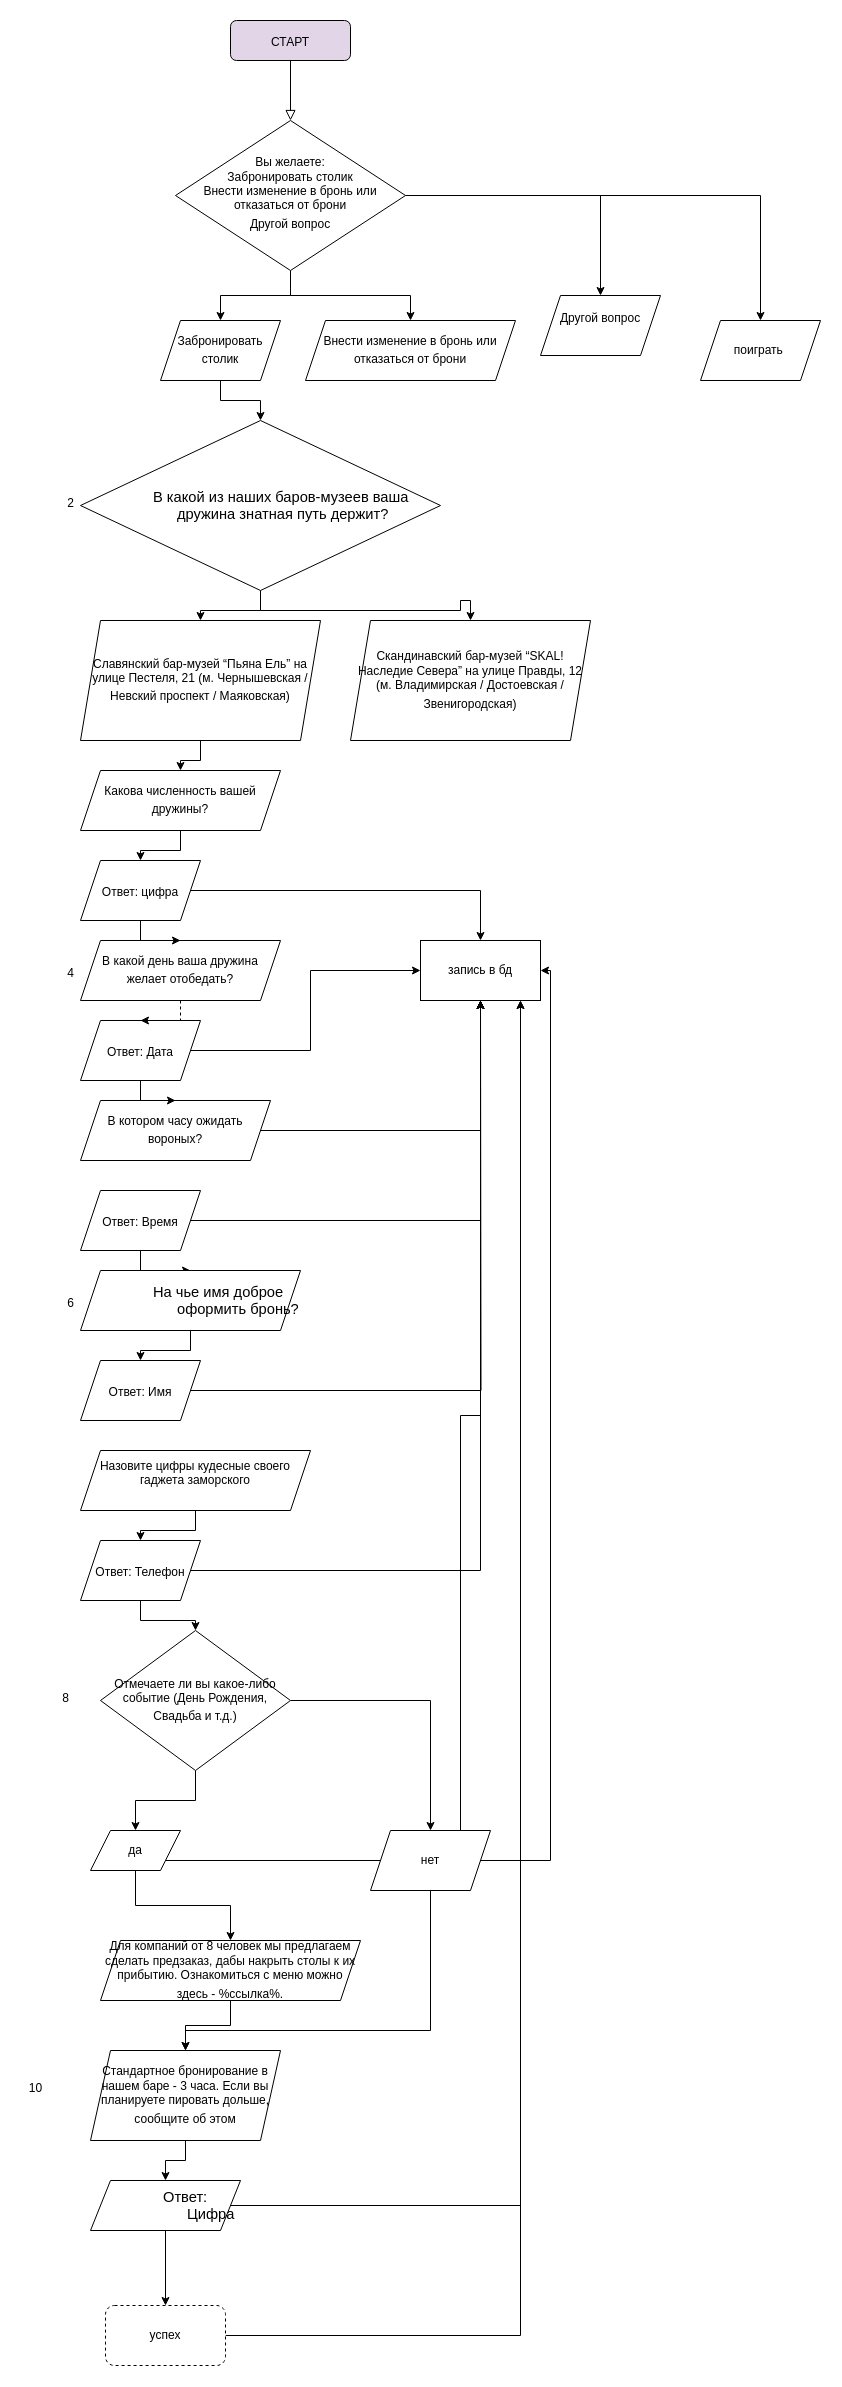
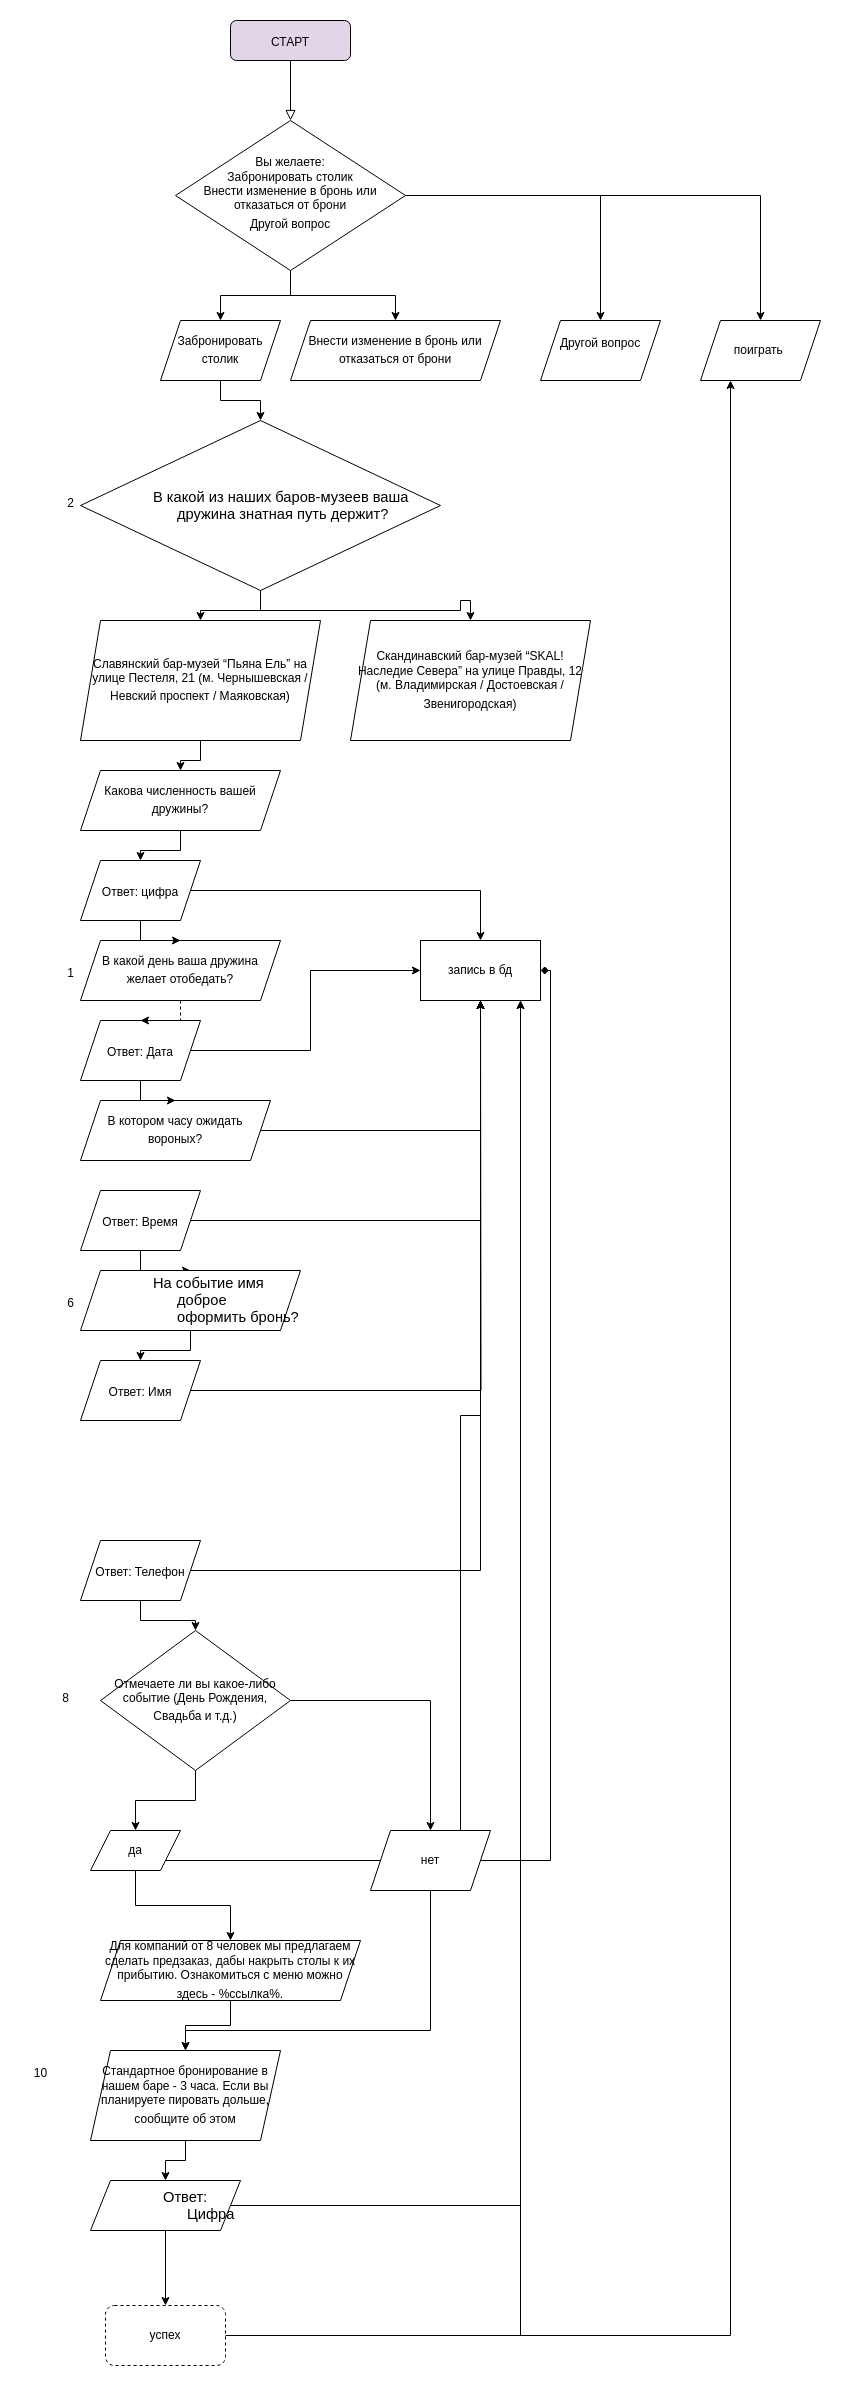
node "Другой вопрос": moved (601, 326) -> (601, 351)
node "Внести изменение в бронь или отказаться от брони": moved (411, 351) -> (396, 351)
edge "да" -> "запись в бд": arrowhead classic -> diamond
node "4": label "4" -> "1"
node "На чье имя доброе оформить бронь?": label "На чье имя доброе оформить бронь?" -> "На событие имя доброе оформить бронь?"
edge "успех" -> "поиграть": added
node "Назовите цифры кудесные своего гаджета заморского": removed
edge "Назовите цифры кудесные своего гаджета заморского" -> "Ответ: Телефон": removed
node "10": moved (36, 2089) -> (41, 2074)
